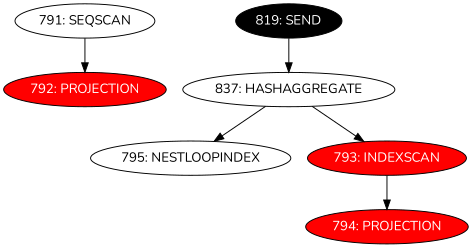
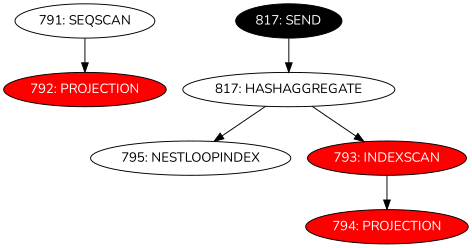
node "819: SEND": label "819: SEND" -> "817: SEND"
node "837: HASHAGGREGATE": label "837: HASHAGGREGATE" -> "817: HASHAGGREGATE"
